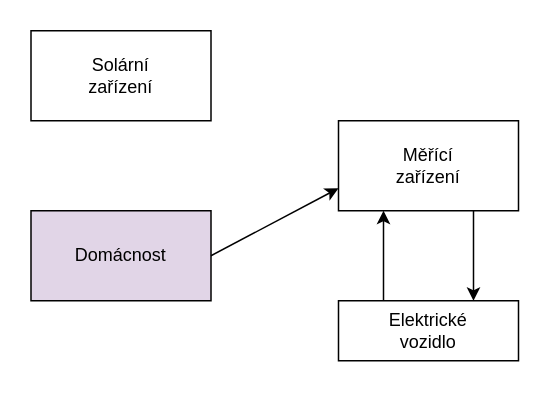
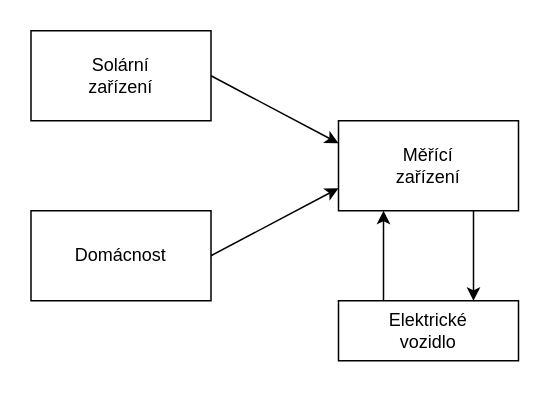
edge "Solární zařízení" -> "Měřící zařízení": added
node "Domácnost": fillcolor #e1d5e7 -> #ffffff
